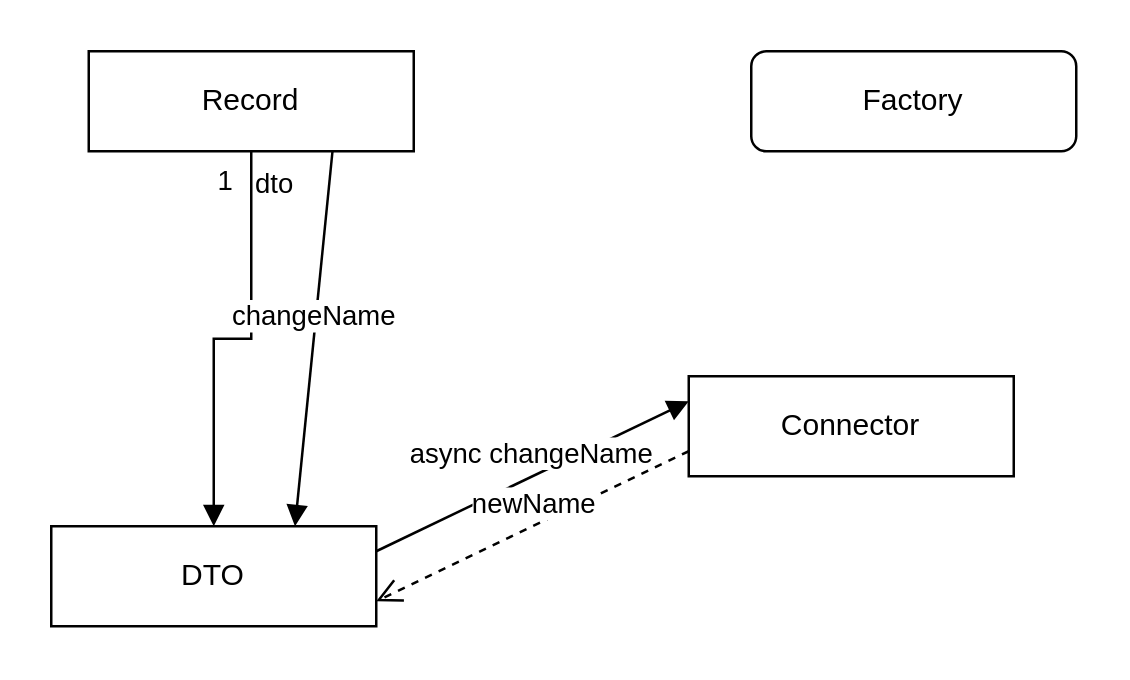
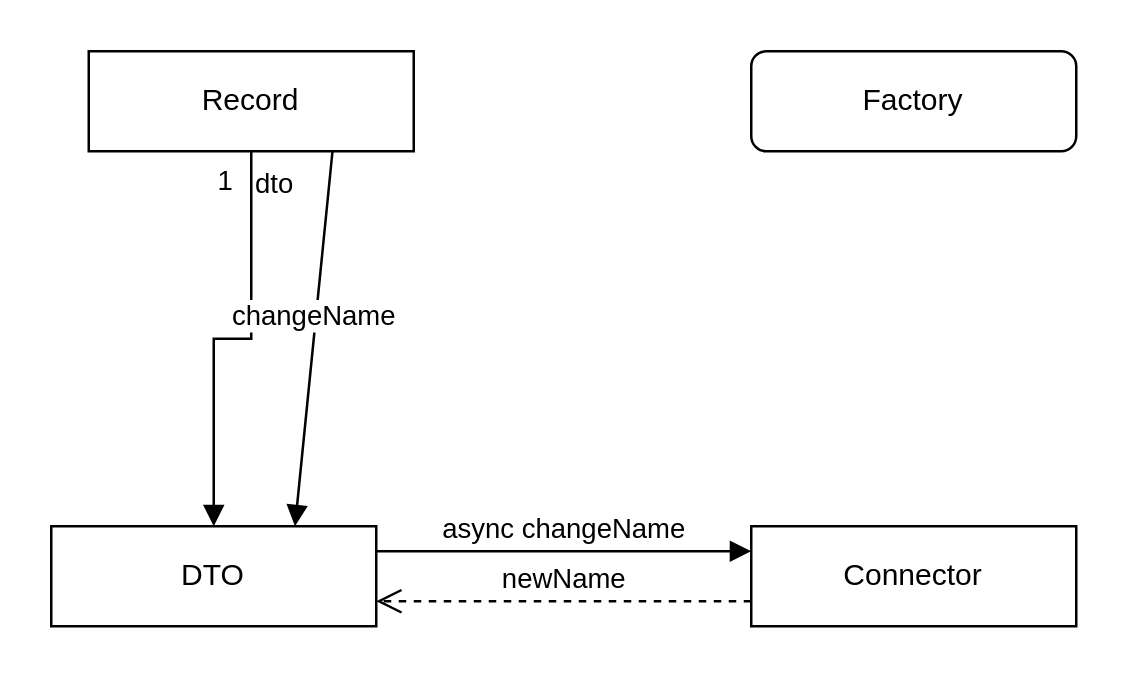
node "Connector": moved (851, 426) -> (914, 576)
